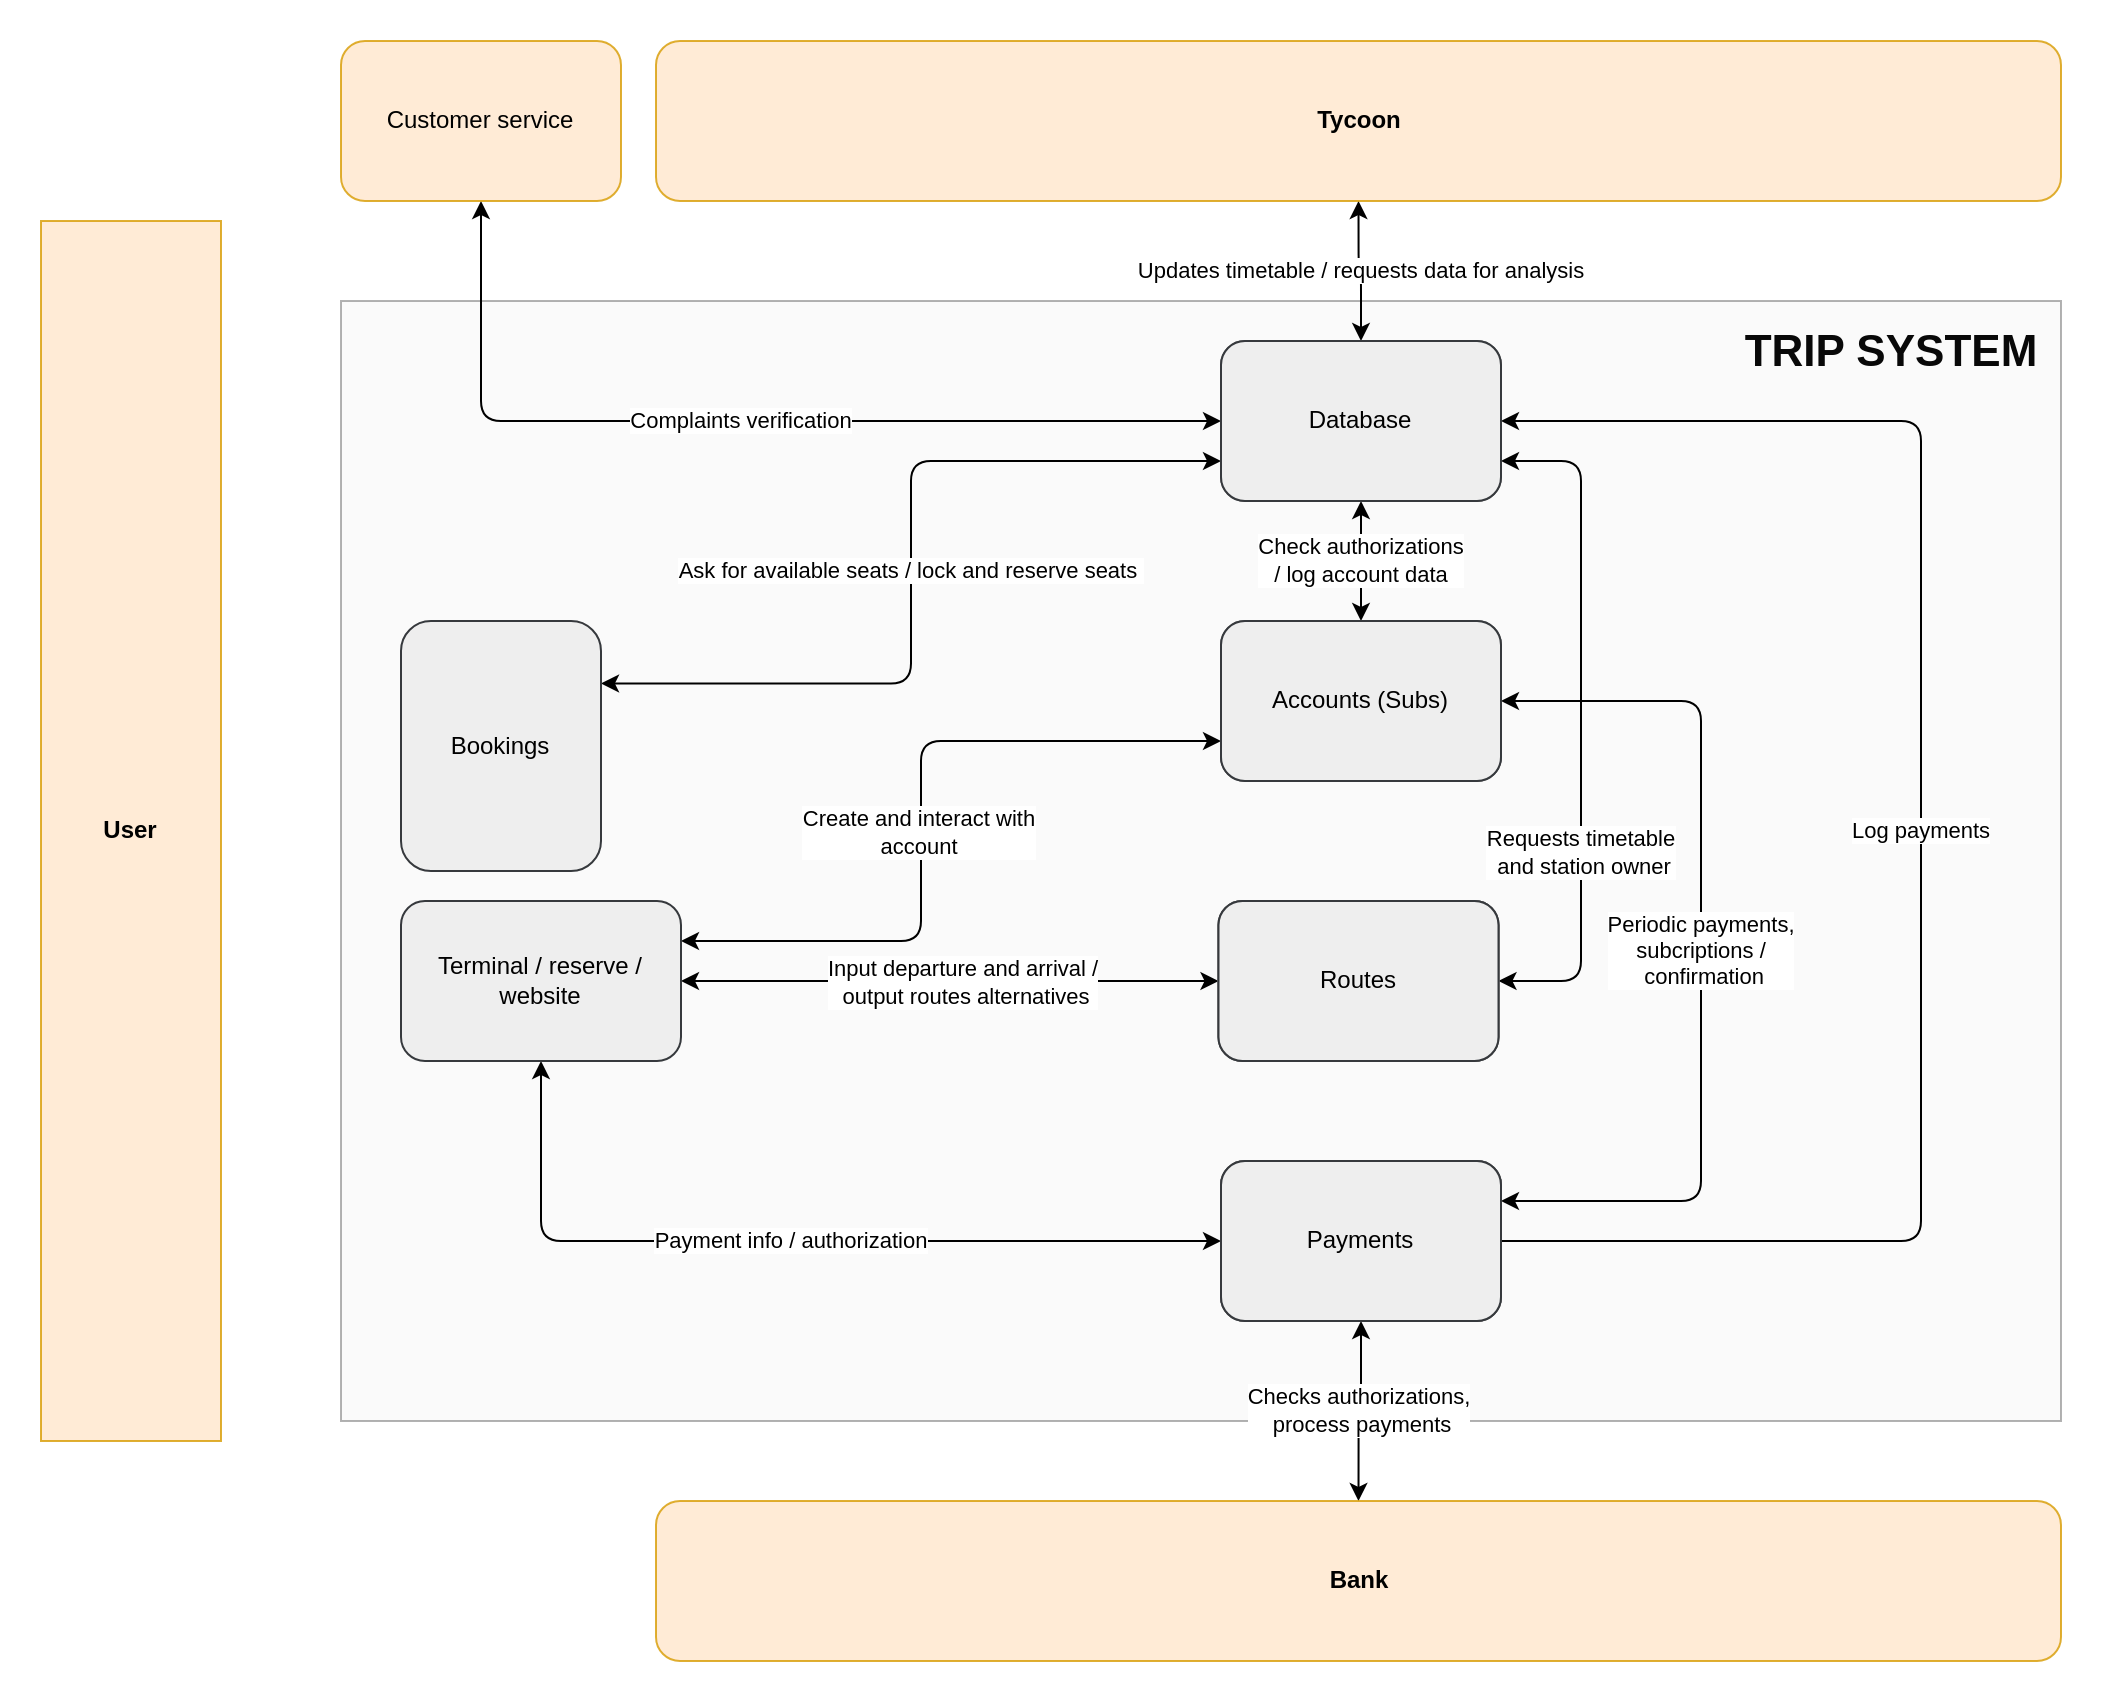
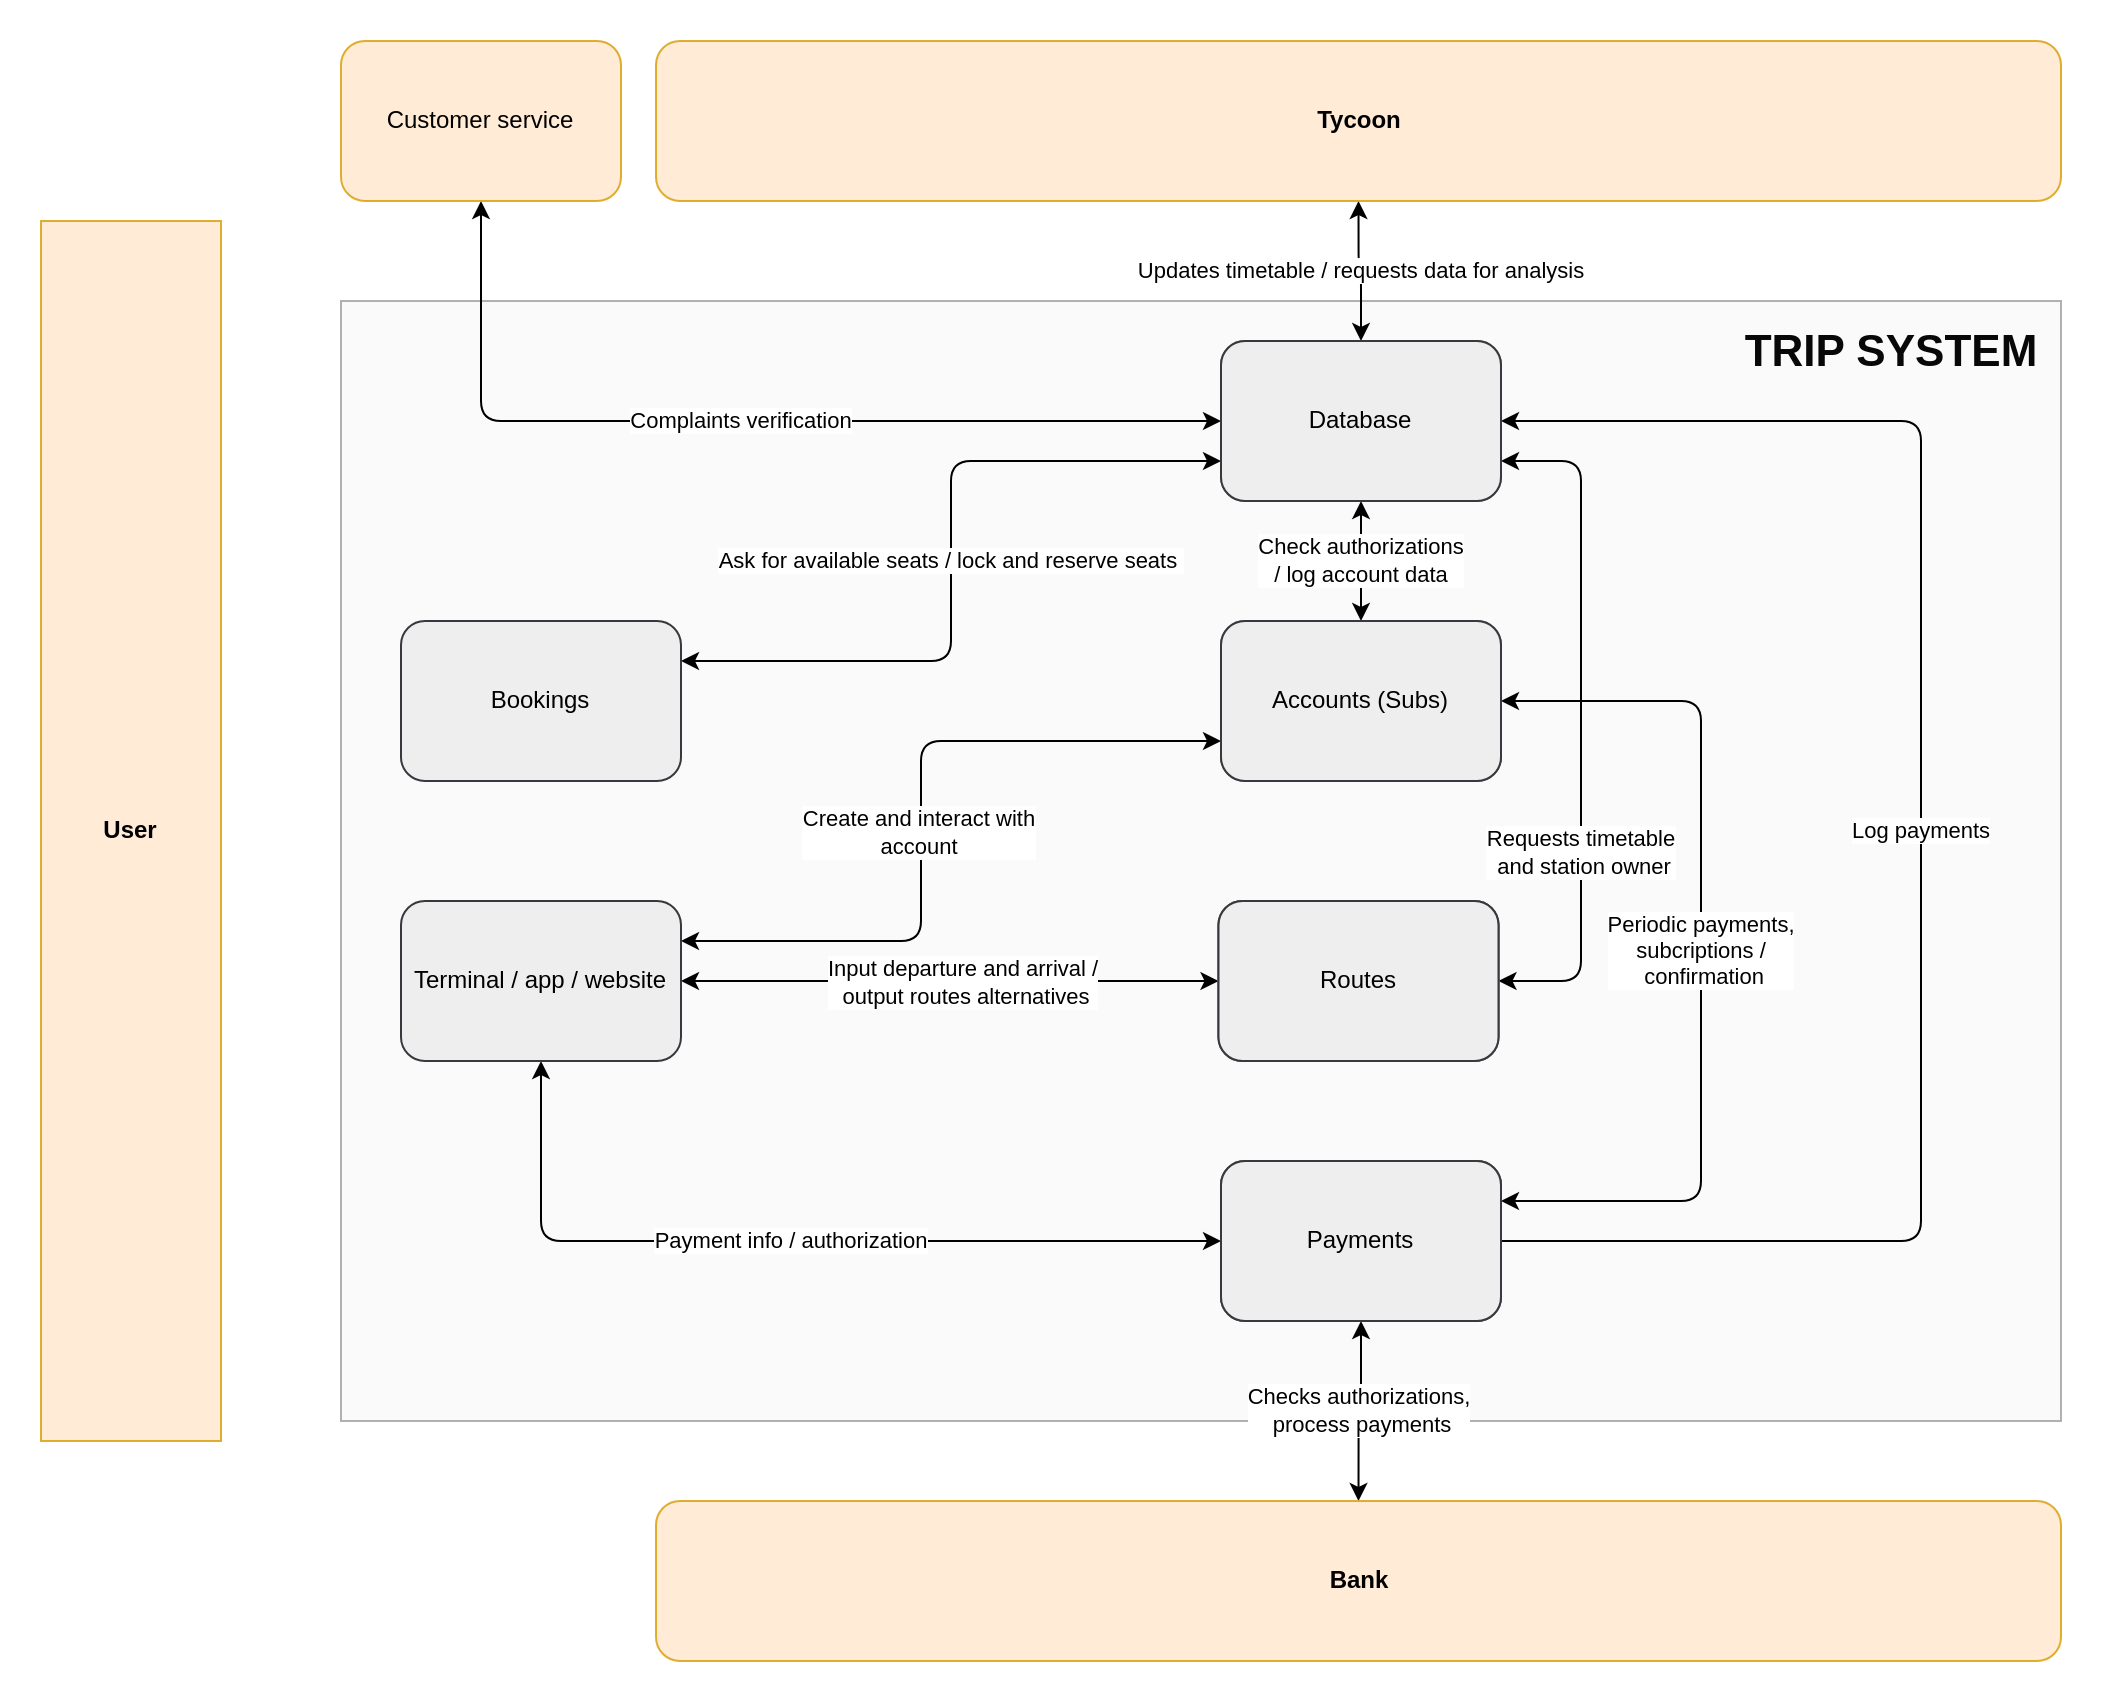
node "Bookings": size 200x250 -> 280x160
node "Terminal / reserve / website": label "Terminal / reserve / website" -> "Terminal / app / website"
